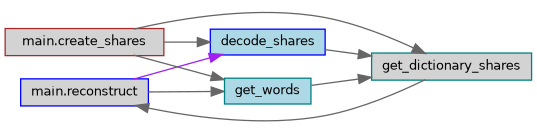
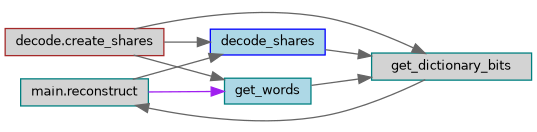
node "main.create_shares": label "main.create_shares" -> "decode.create_shares"
node "get_dictionary_shares": label "get_dictionary_shares" -> "get_dictionary_bits"
edge "main.reconstruct" -> "decode_shares": color purple -> gray40
node "main.reconstruct": color blue -> teal
edge "main.reconstruct" -> "get_words": color gray40 -> purple
